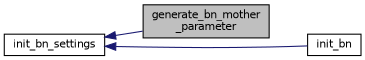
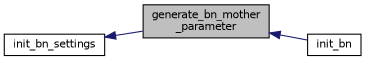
edge "init_bn" -> "init_bn_settings": now "init_bn" -> "generate_bn_mother _parameter"
